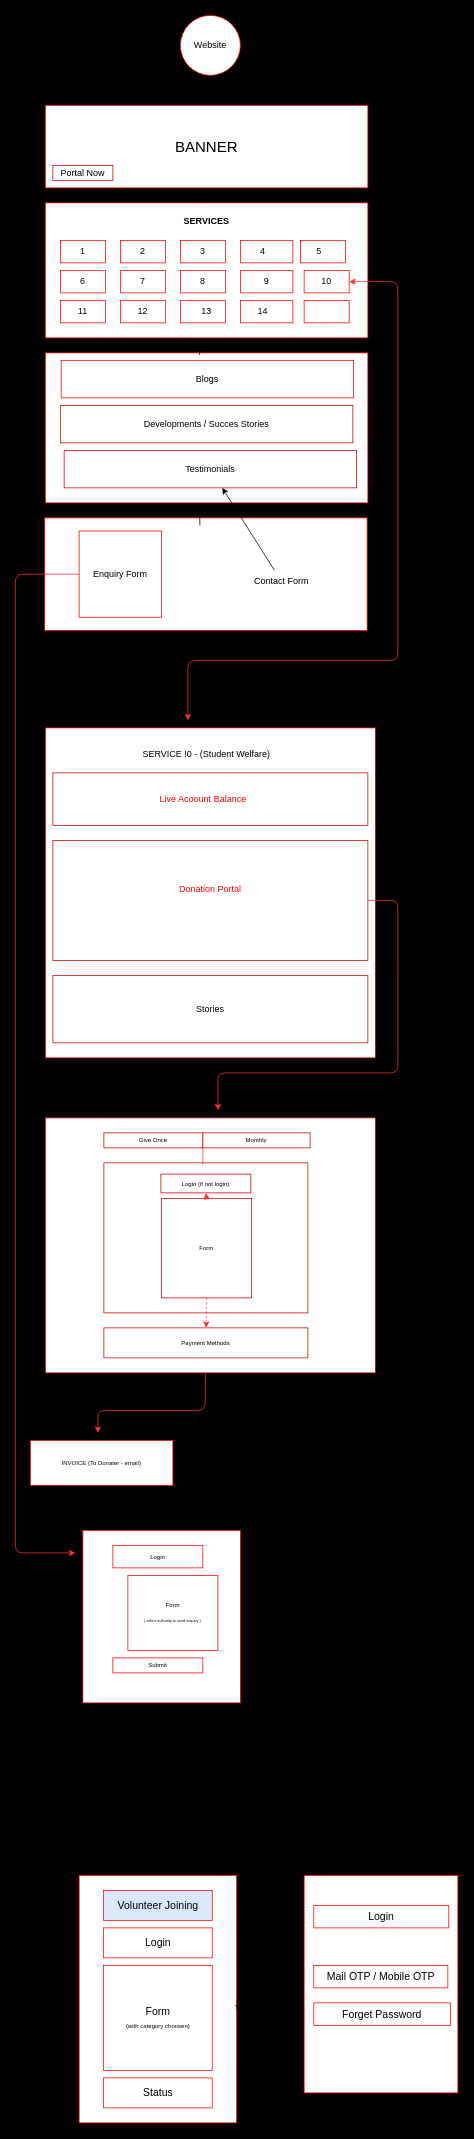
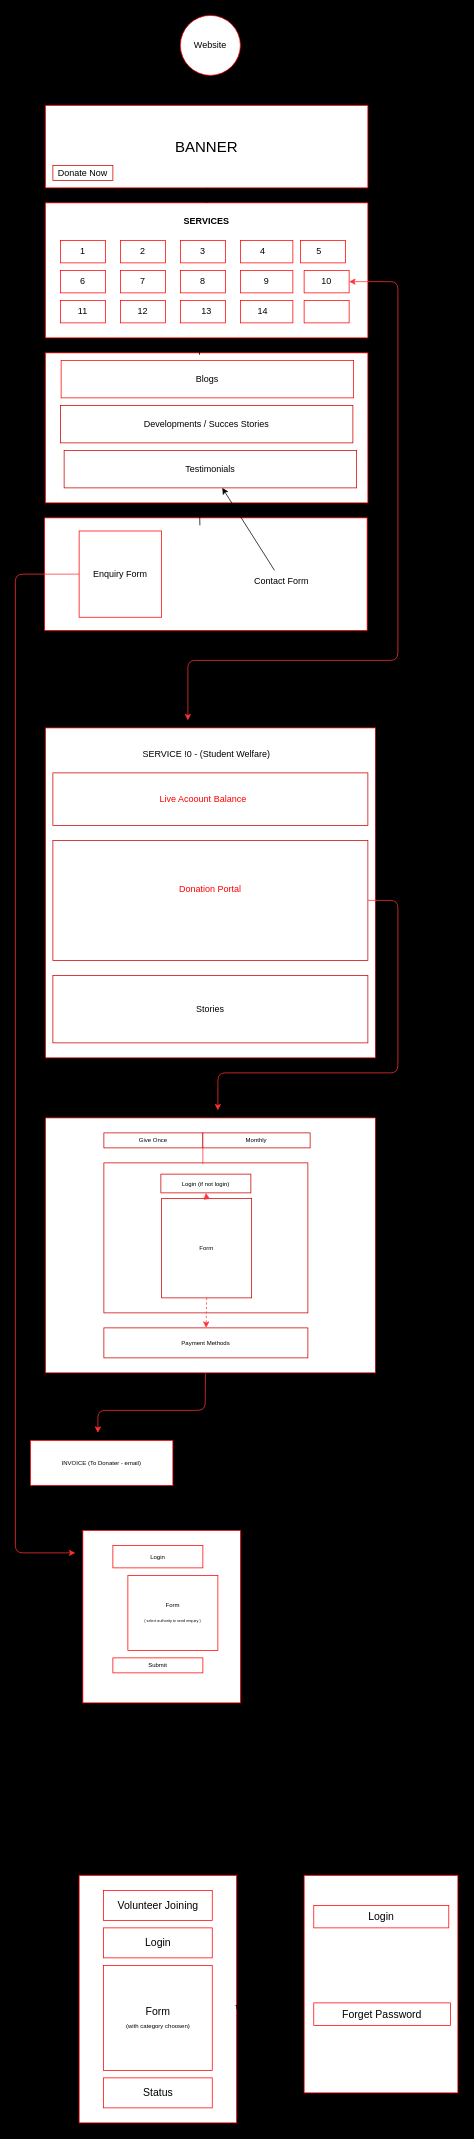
node "Portal Now": label "Portal Now" -> "Donate Now"
node "Volunteer Joining": fillcolor #dae8fc -> #ffffff
node "Mail OTP / Mobile OTP": removed
